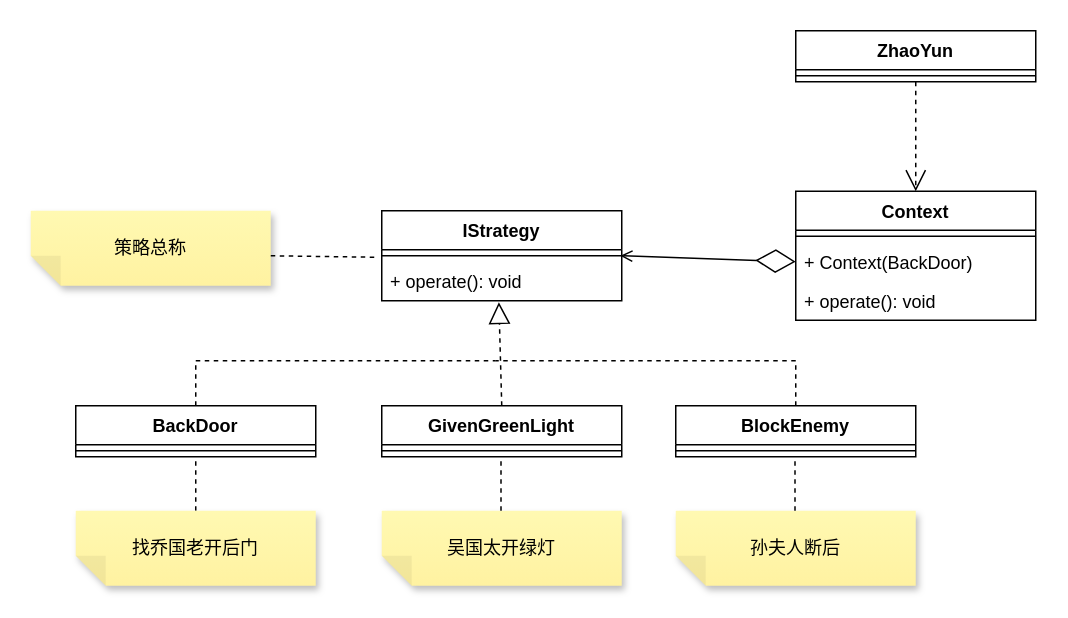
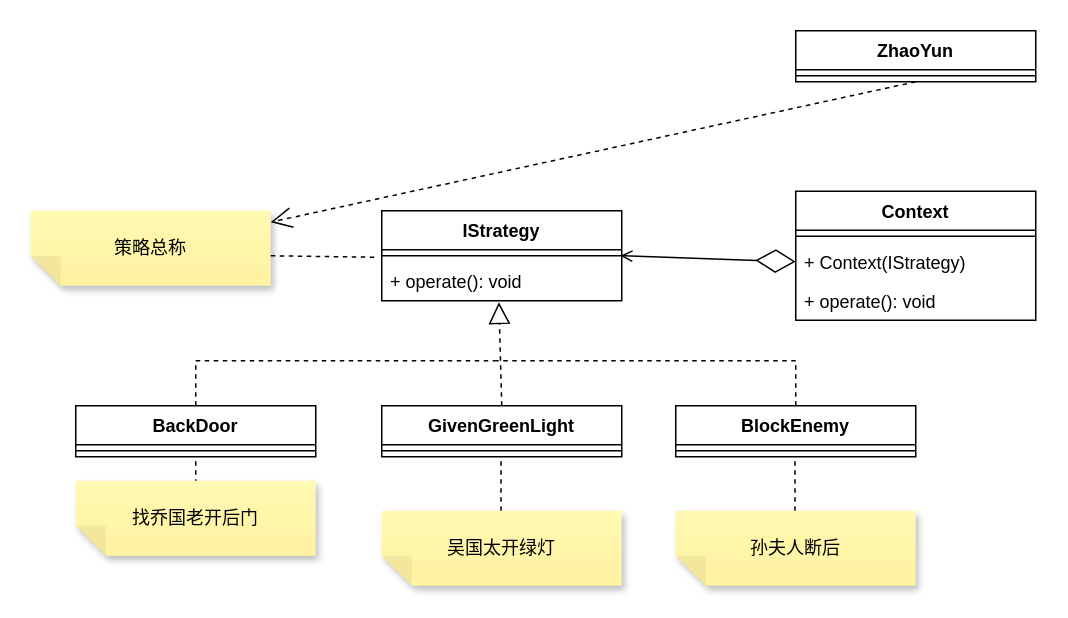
edge "ZhaoYun" -> "Context": now "ZhaoYun" -> "策略总称"
node "+ Context(BackDoor)": label "+ Context(BackDoor)" -> "+ Context(IStrategy)"
node "找乔国老开后门": moved (196, 548) -> (196, 518)
